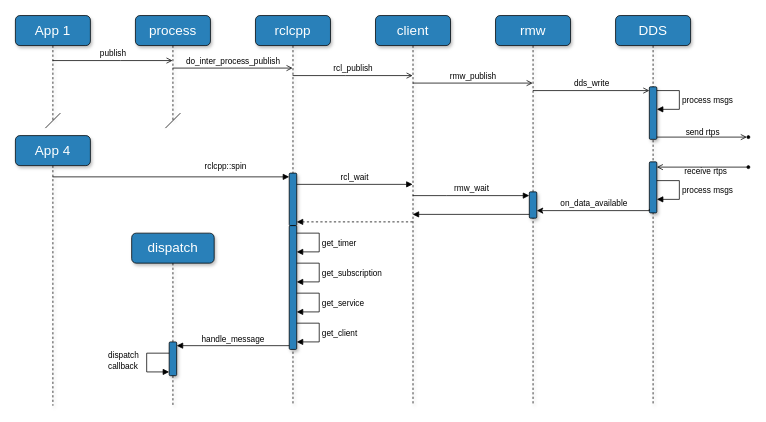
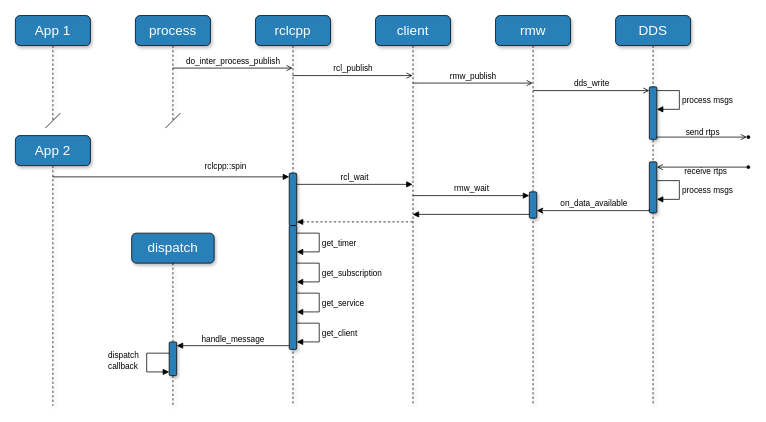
edge "App 1" -> "process": removed, label "publish"
node "App 4": label "App 4" -> "App 2"
